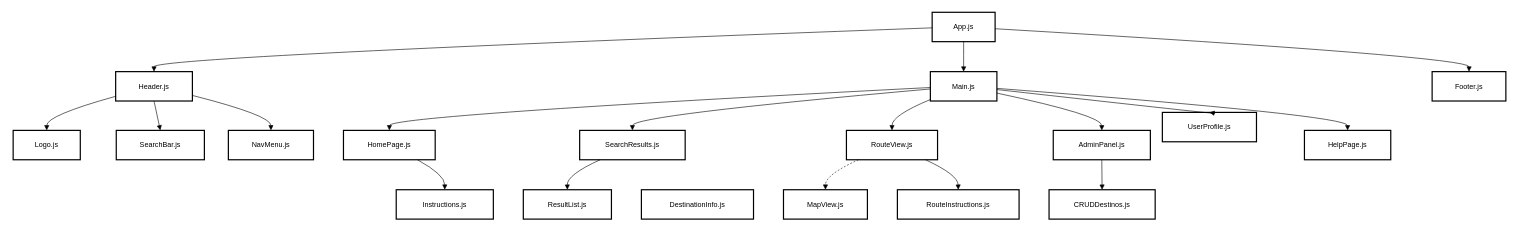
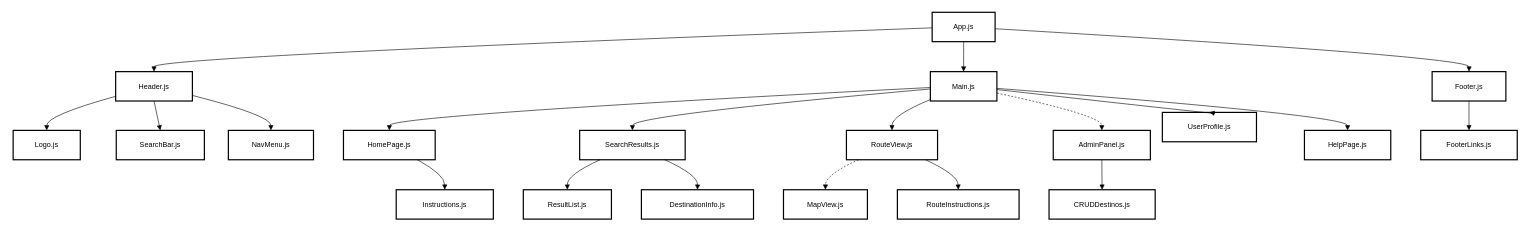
edge "Main.js" -> "AdminPanel.js": style solid -> dashed
edge "Footer.js" -> "FooterLinks.js": added
node "FooterLinks.js": added
edge "SearchResults.js" -> "DestinationInfo.js": added
